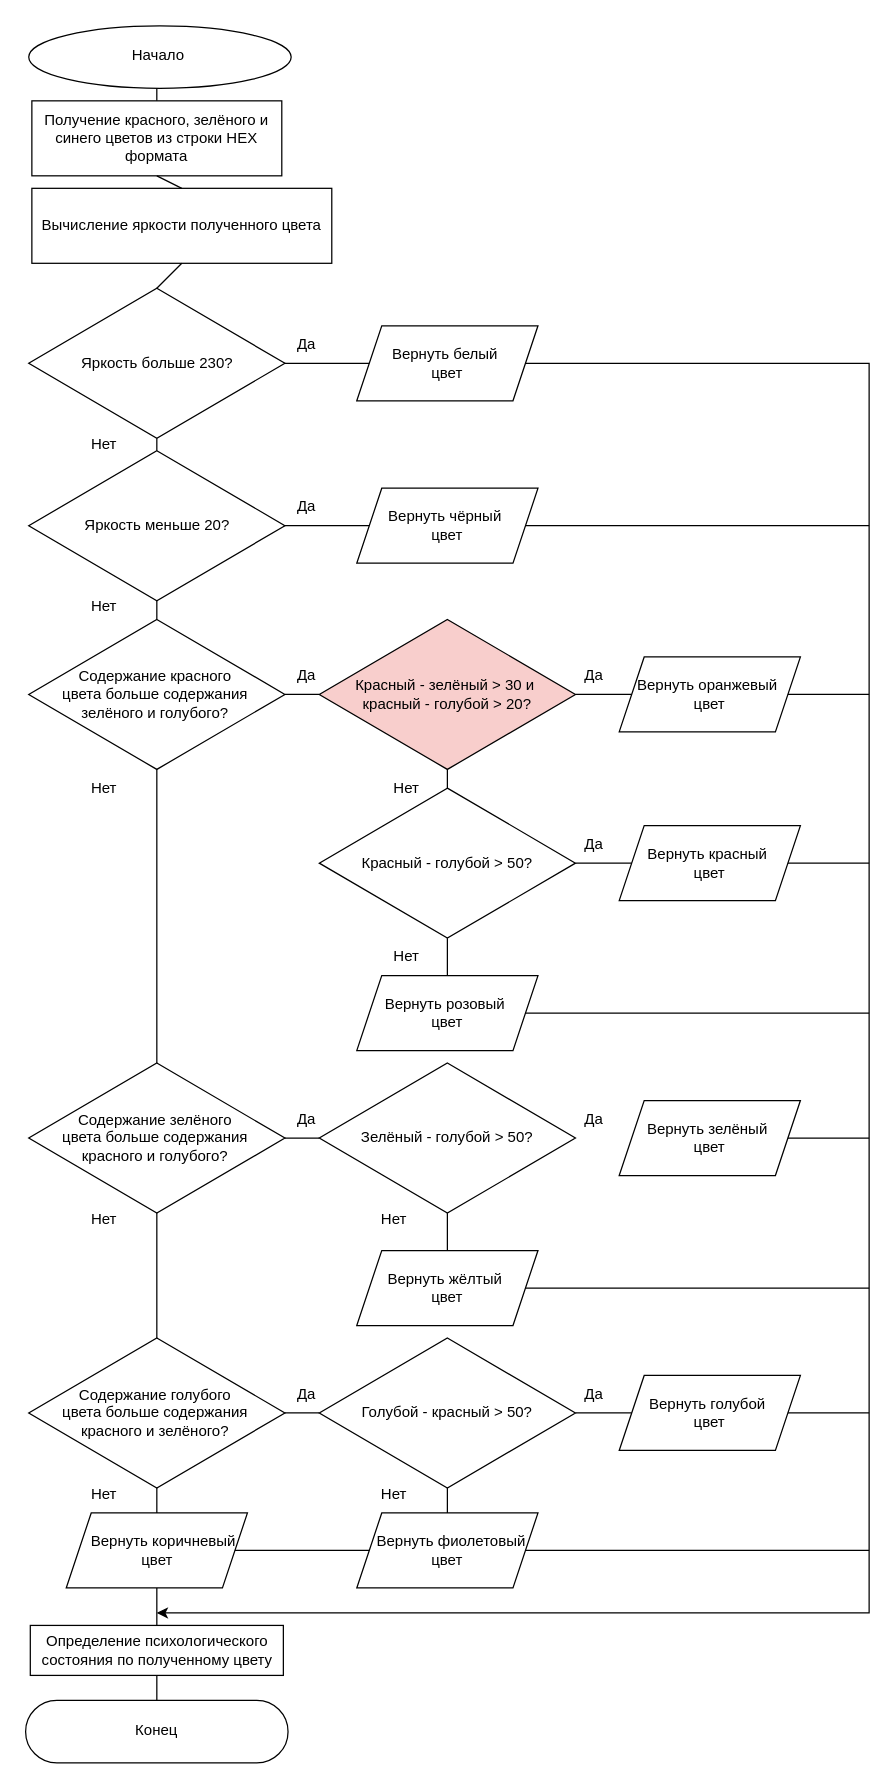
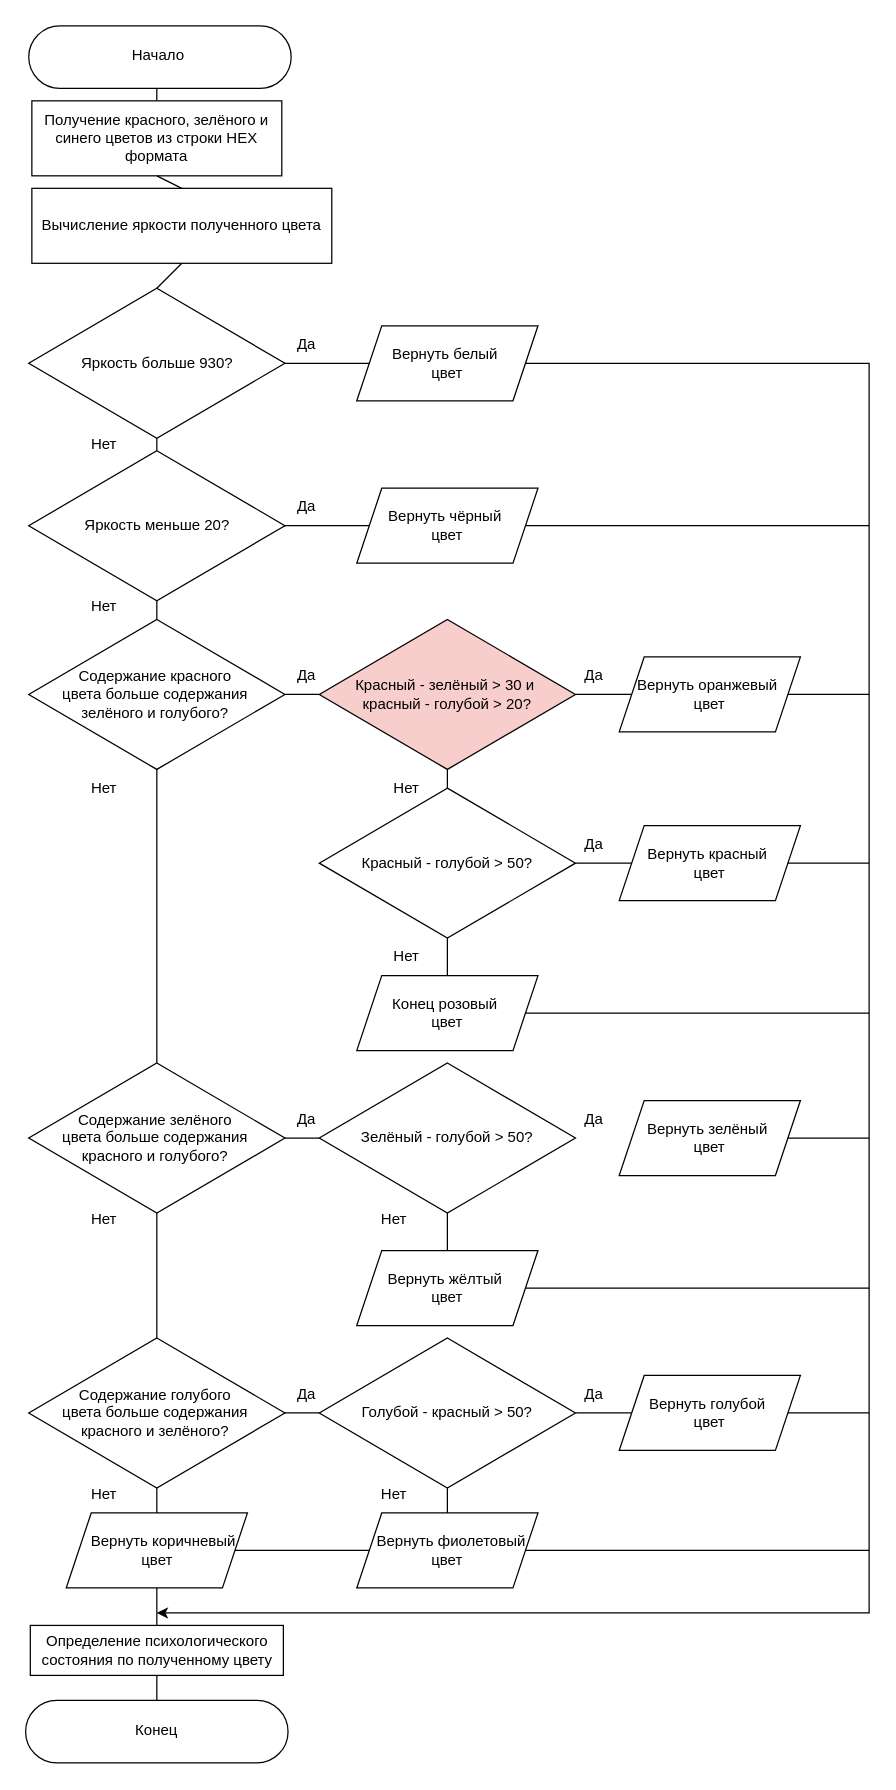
node "Начало": shape ellipse -> rounded rectangle
node "Яркость больше 230?": label "Яркость больше 230?" -> "Яркость больше 930?"
node "Вернуть розовый цвет": label "Вернуть розовый цвет" -> "Конец розовый цвет"
